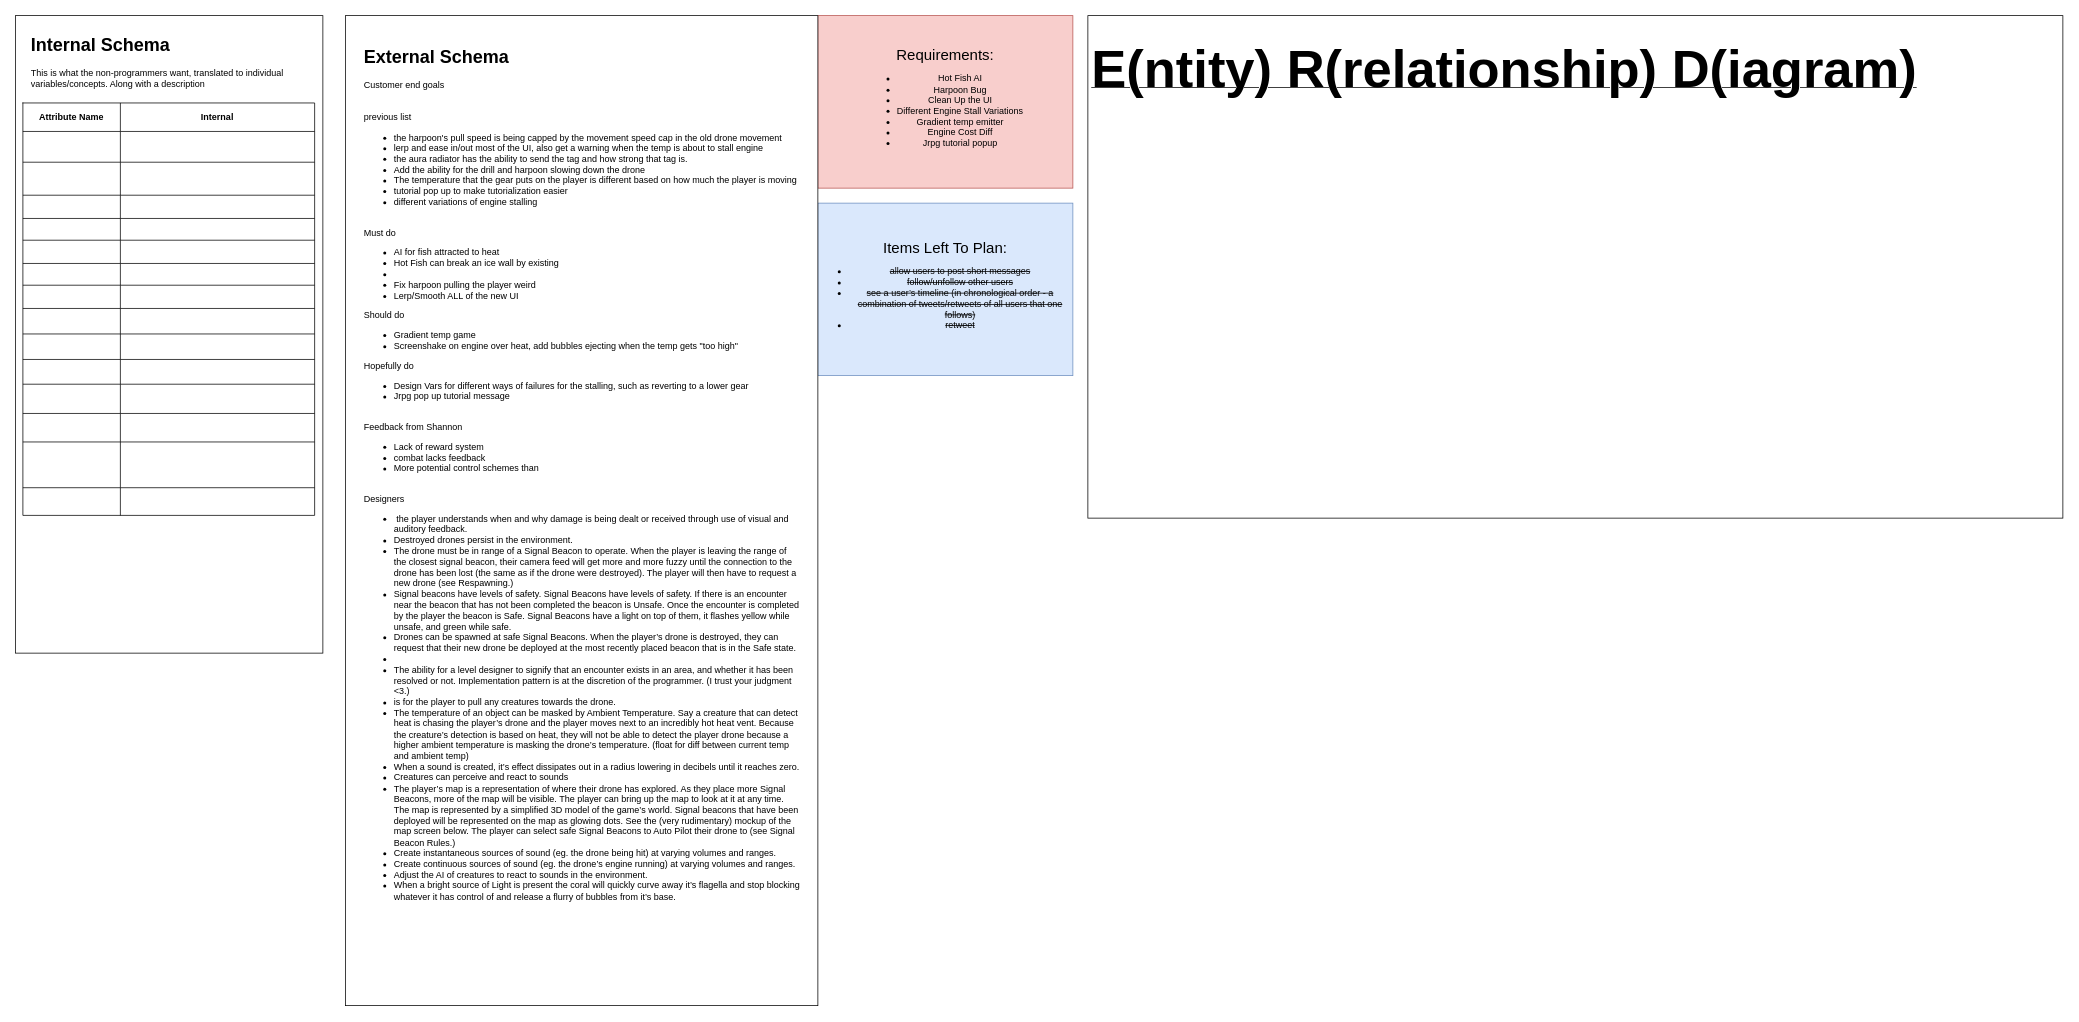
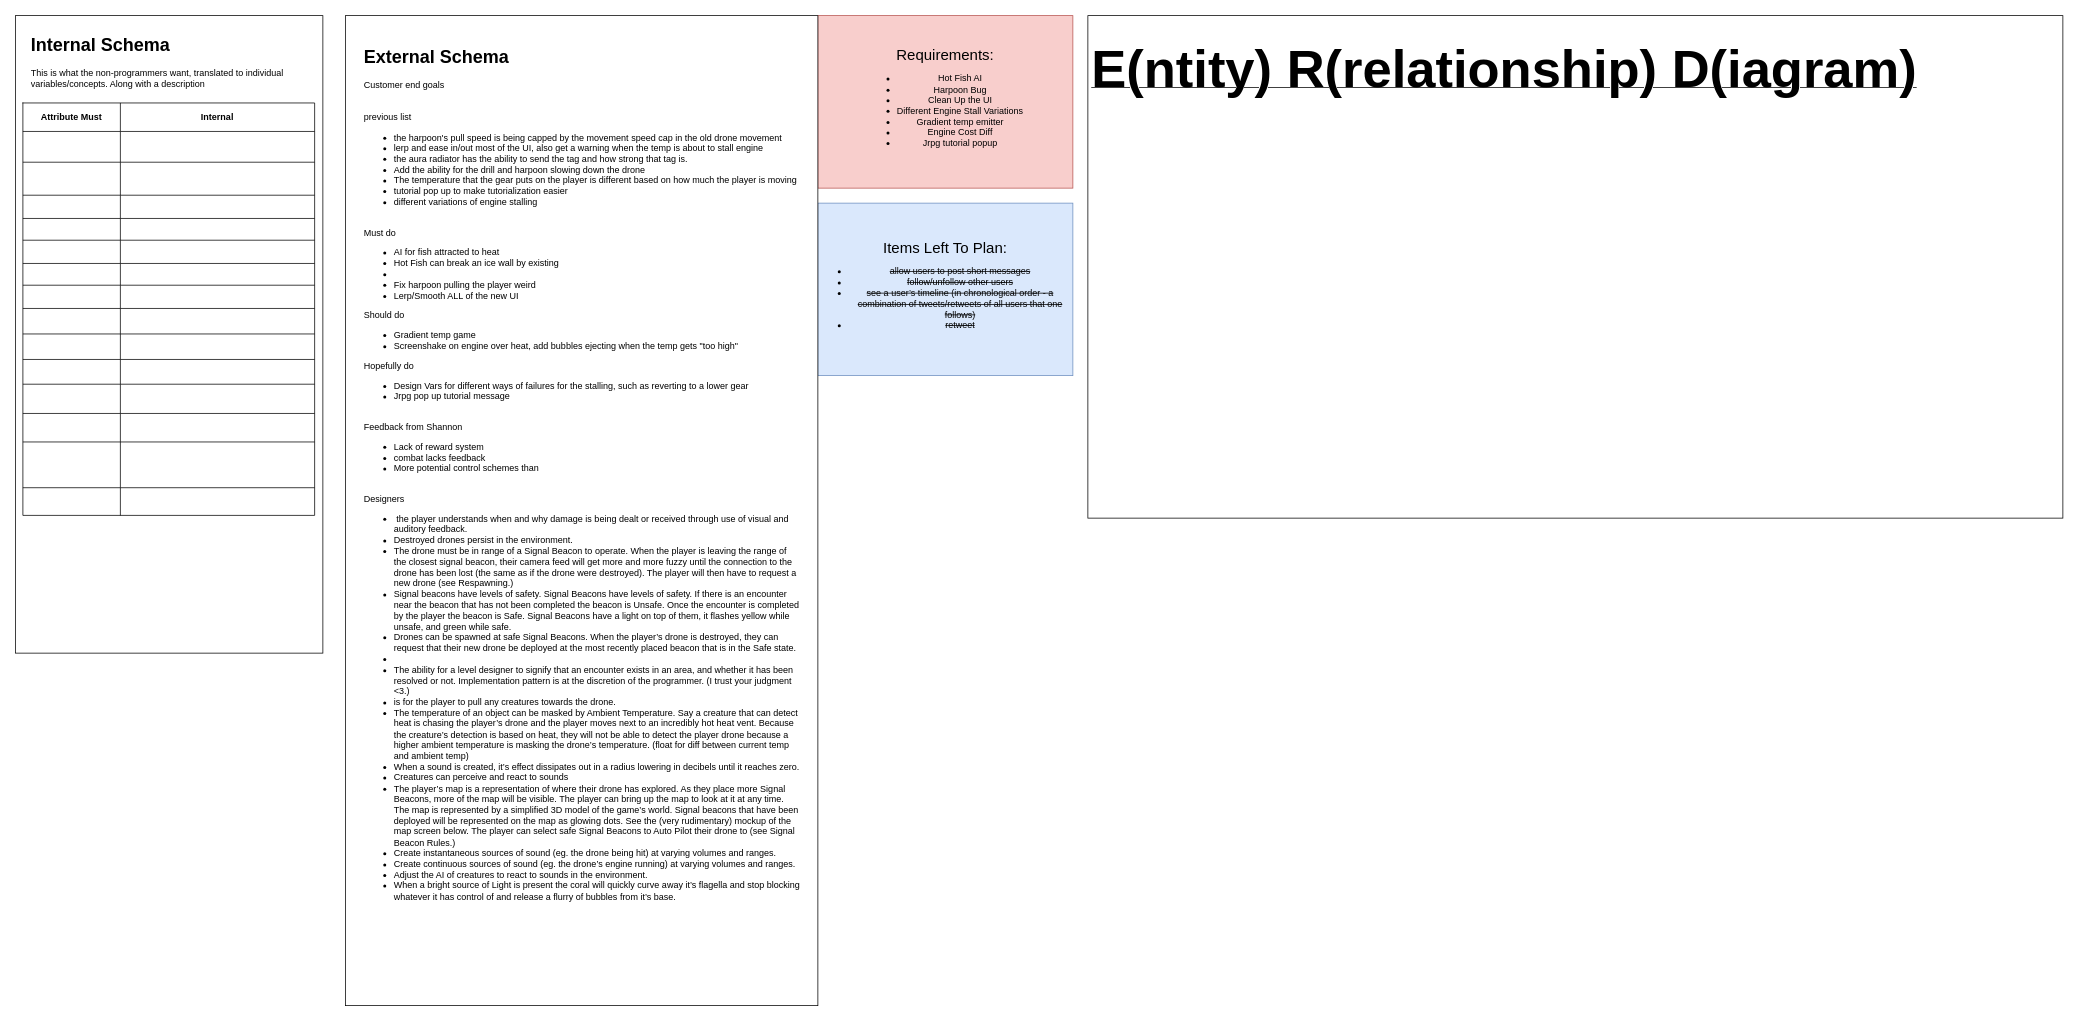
node "Attribute Name": label "Attribute Name" -> "Attribute Must"
